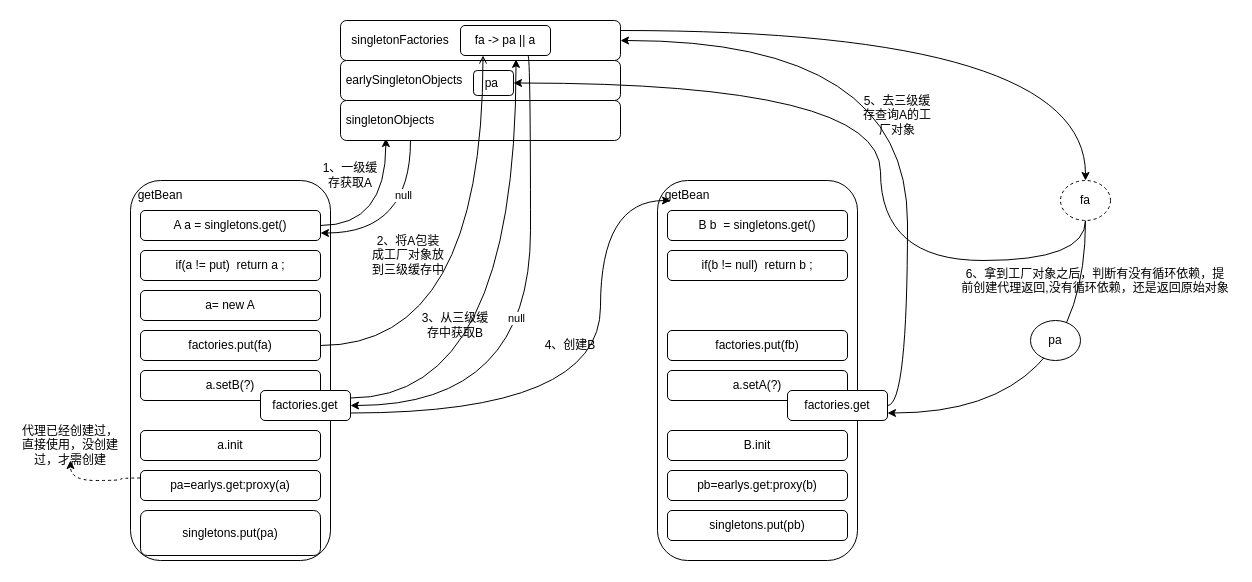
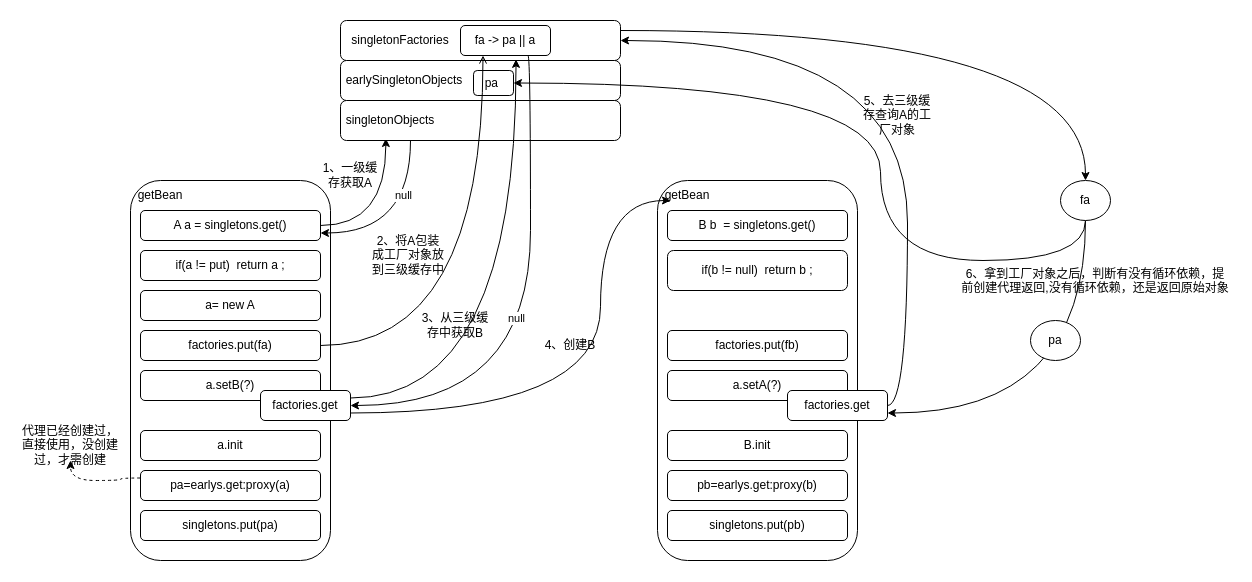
node "fa": style dashed -> solid
node "if(b != null) return b ;": size 180x30 -> 180x40
node "singletons.put(pa)": size 180x45 -> 180x30
